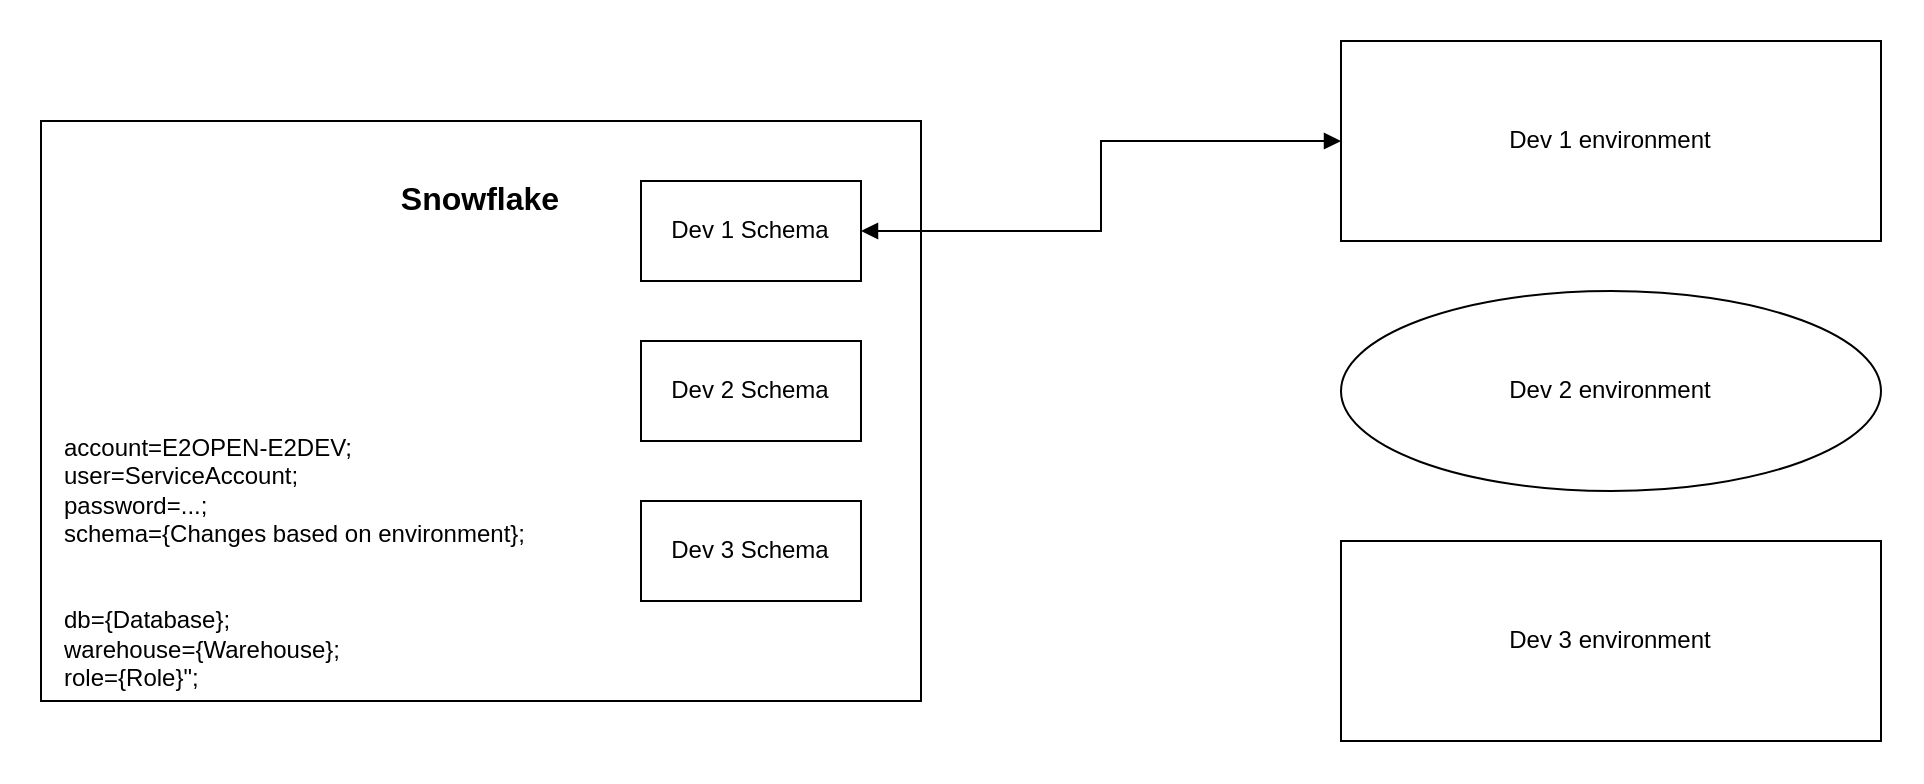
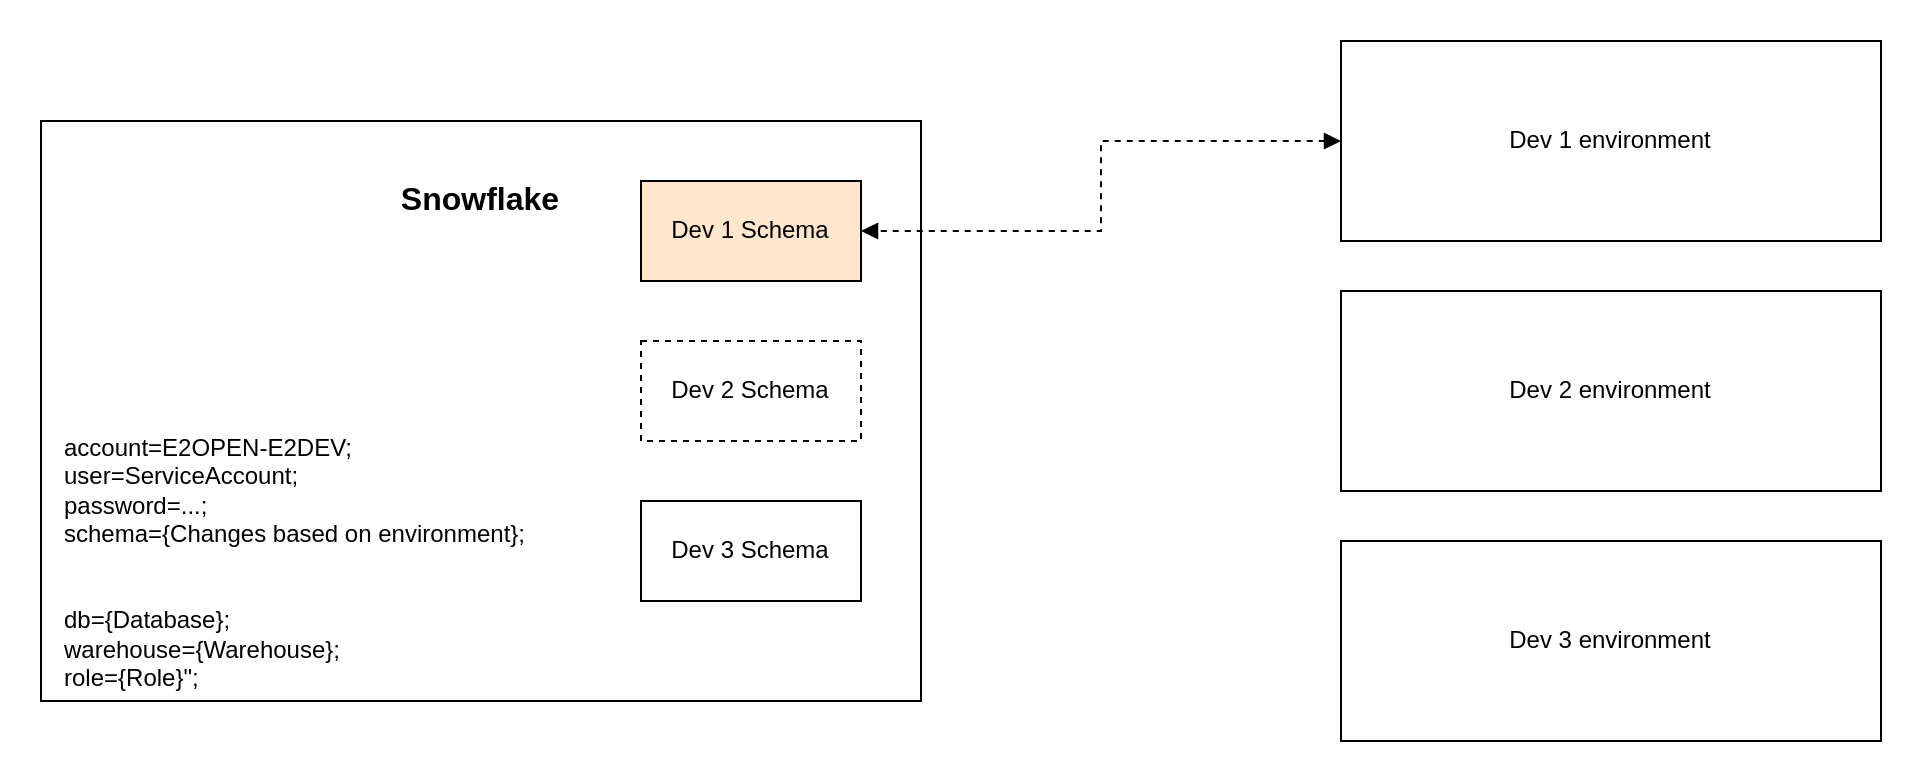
edge "Dev 1 environment" -- "Dev 1 Schema": style solid -> dashed
node "Dev 1 Schema": fillcolor #ffffff -> #ffe6cc
node "Dev 2 Schema": style solid -> dashed
node "Dev 2 environment": shape ellipse -> rectangle
